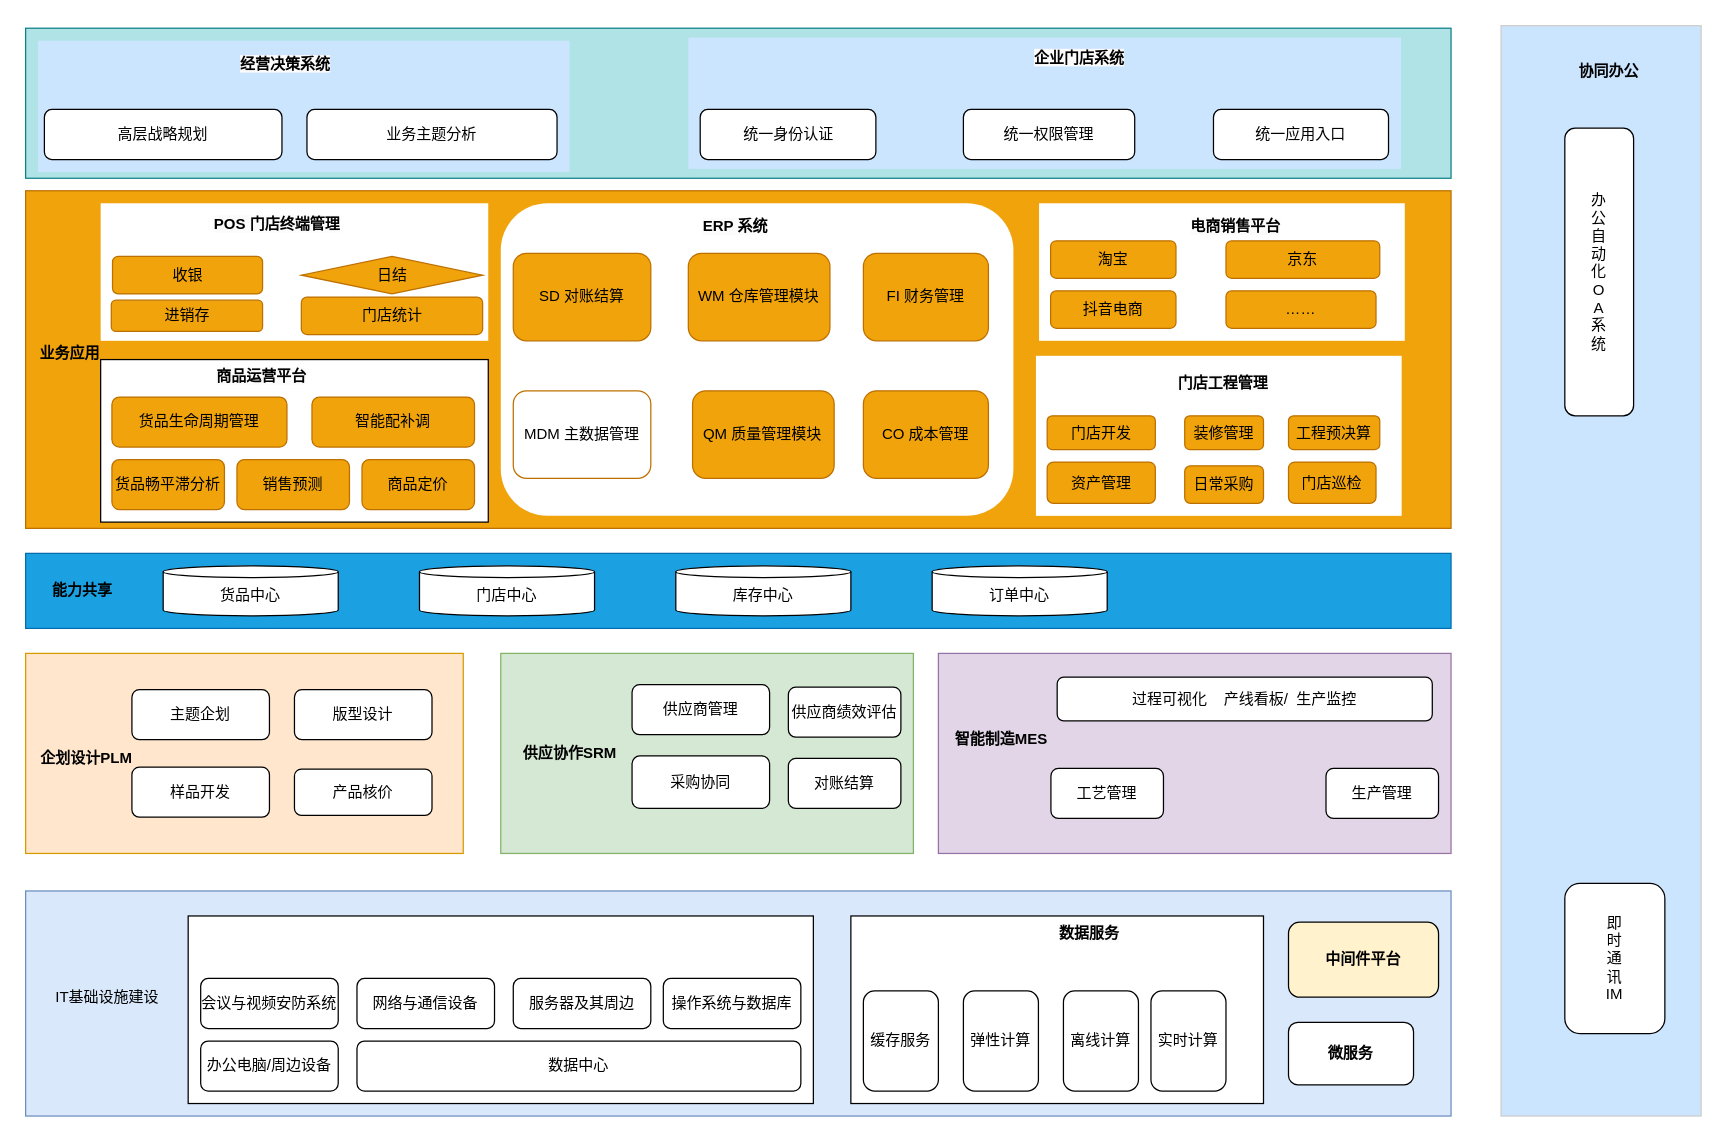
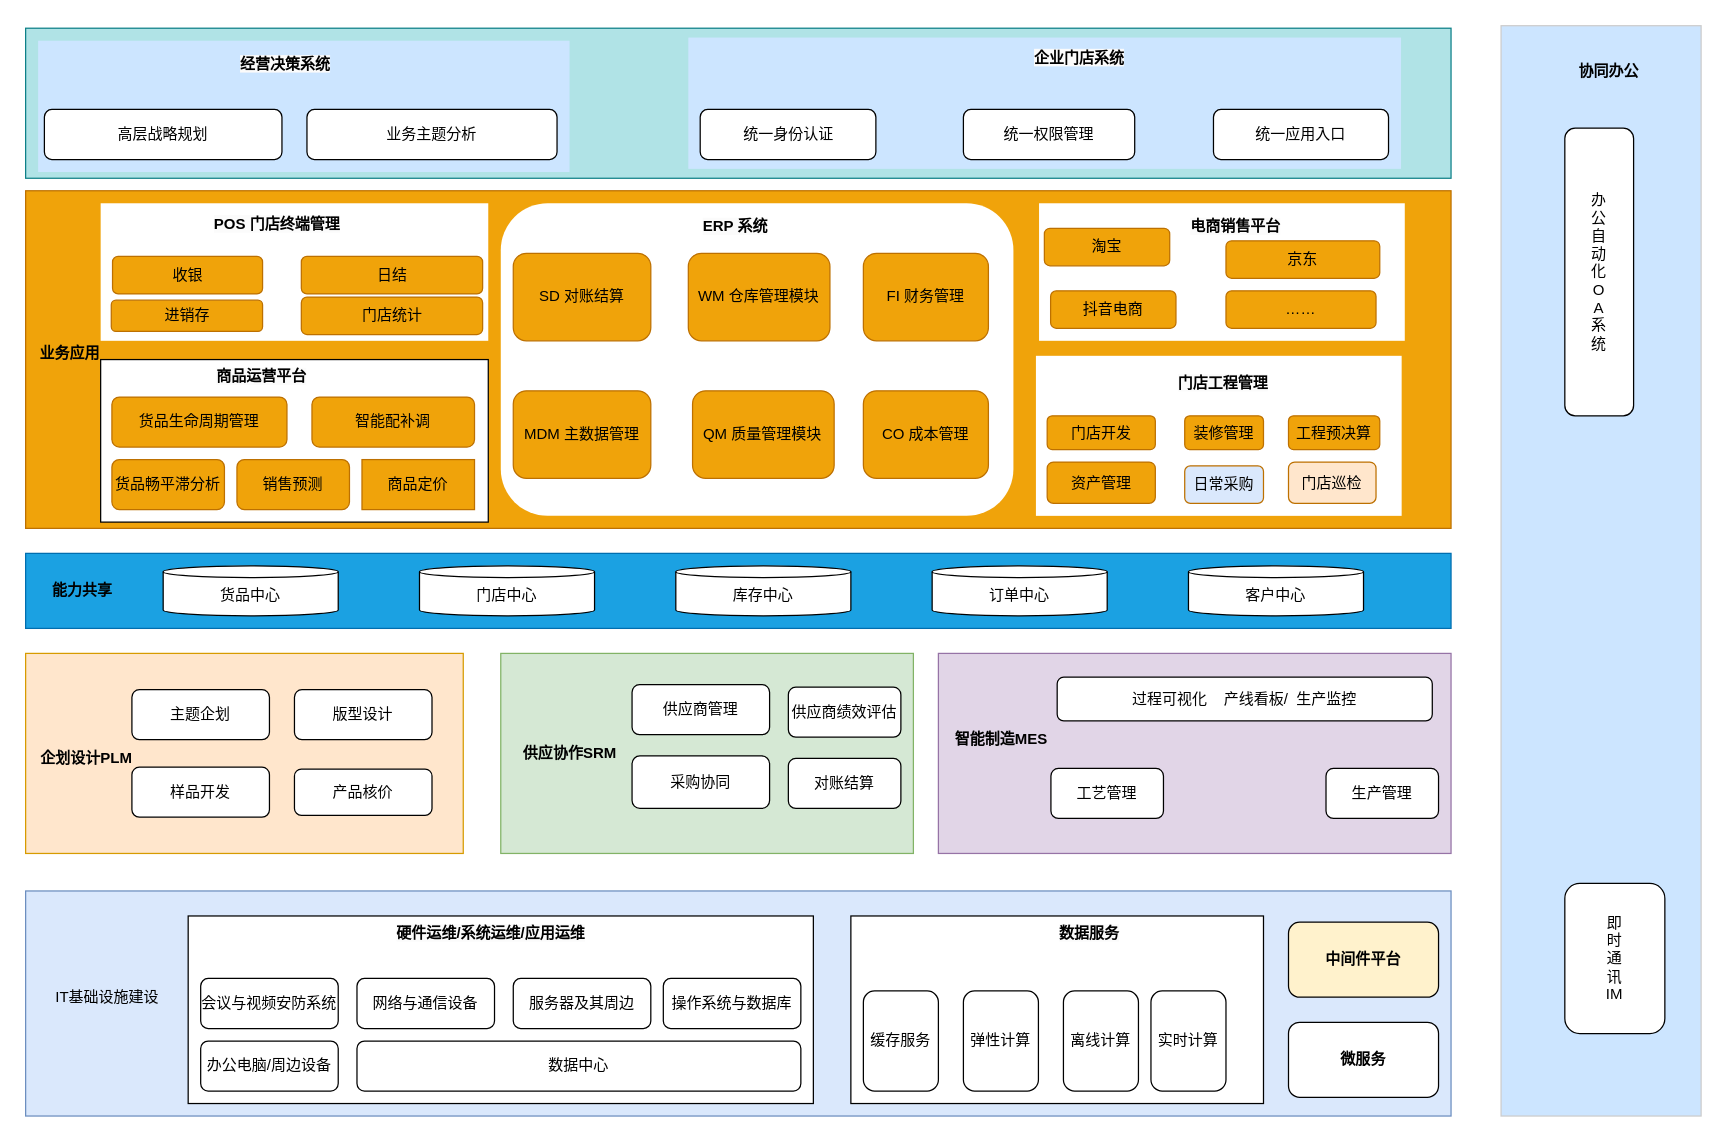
node "淘宝": moved (1113, 259) -> (1107, 247)
node "日结": shape diamond -> rounded rectangle
node "MDM 主数据管理": fillcolor #ffffff -> #f0a30a
node "门店巡检": fillcolor #f0a30a -> #ffe6cc
node "商品定价": shape rounded rectangle -> rectangle
node "日常采购": fillcolor #f0a30a -> #dae8fc
node "客户中心": added
node "硬件运维/系统运维/应用运维": added
node "微服务": size 125x63 -> 150x75
